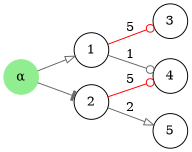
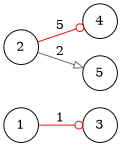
edge "1" -> "3": label "5" -> "1"
edge "1" -> "4": removed, label "1"
node "α": removed
